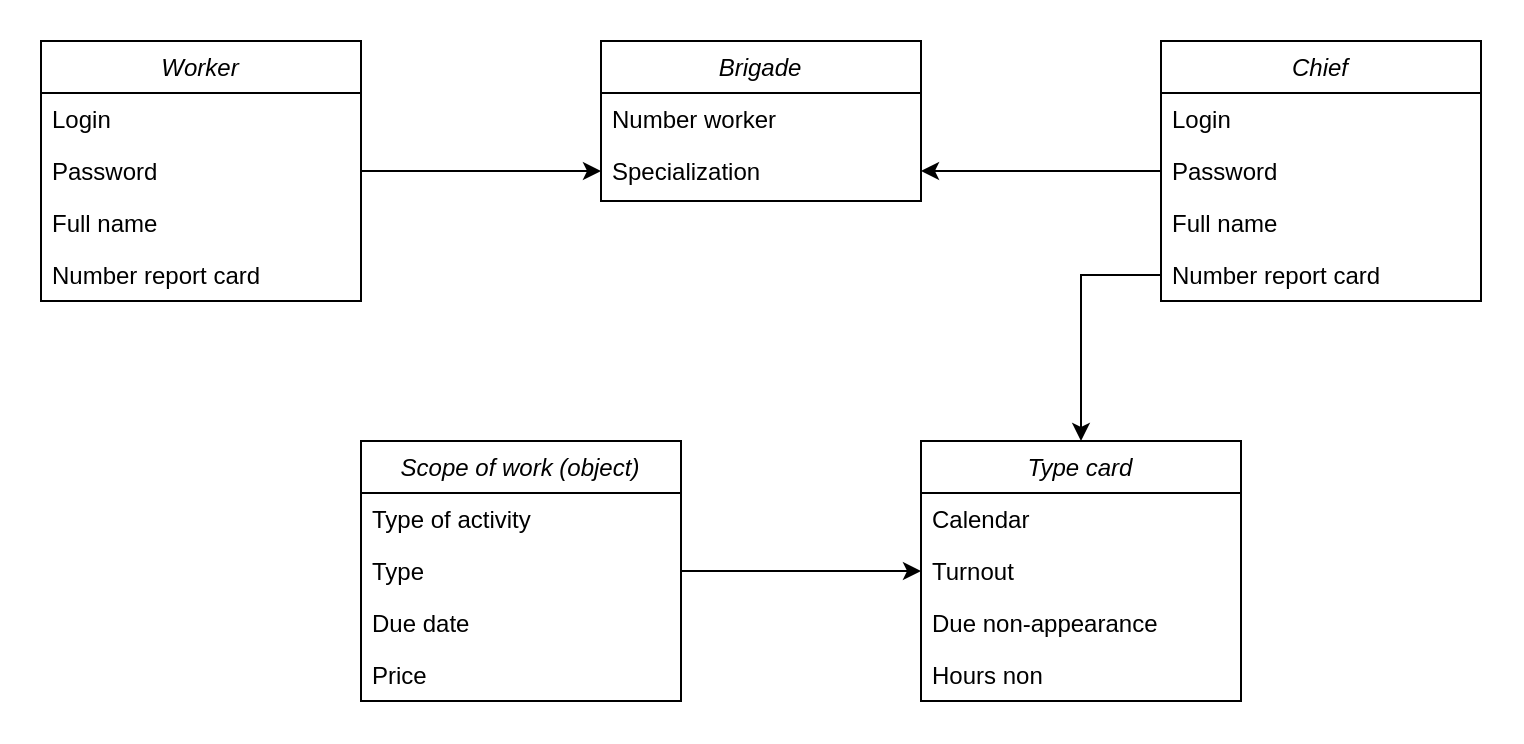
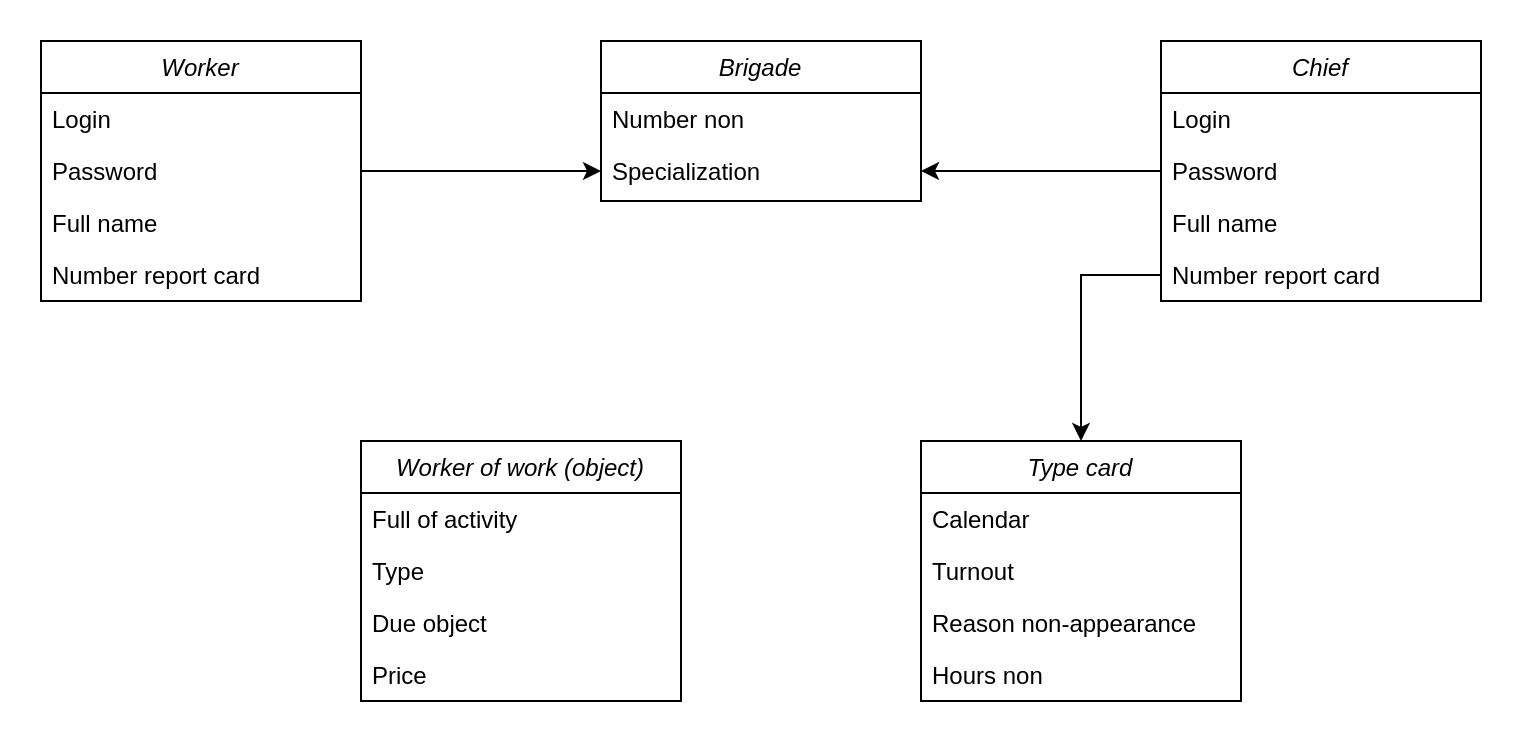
node "Number worker": label "Number worker" -> "Number non"
node "Scope of work (object)": label "Scope of work (object)" -> "Worker of work (object)"
node "Type of activity": label "Type of activity" -> "Full of activity"
edge "Type" -> "Turnout": removed
node "Due date": label "Due date" -> "Due object"
node "Due non-appearance": label "Due non-appearance" -> "Reason non-appearance"
